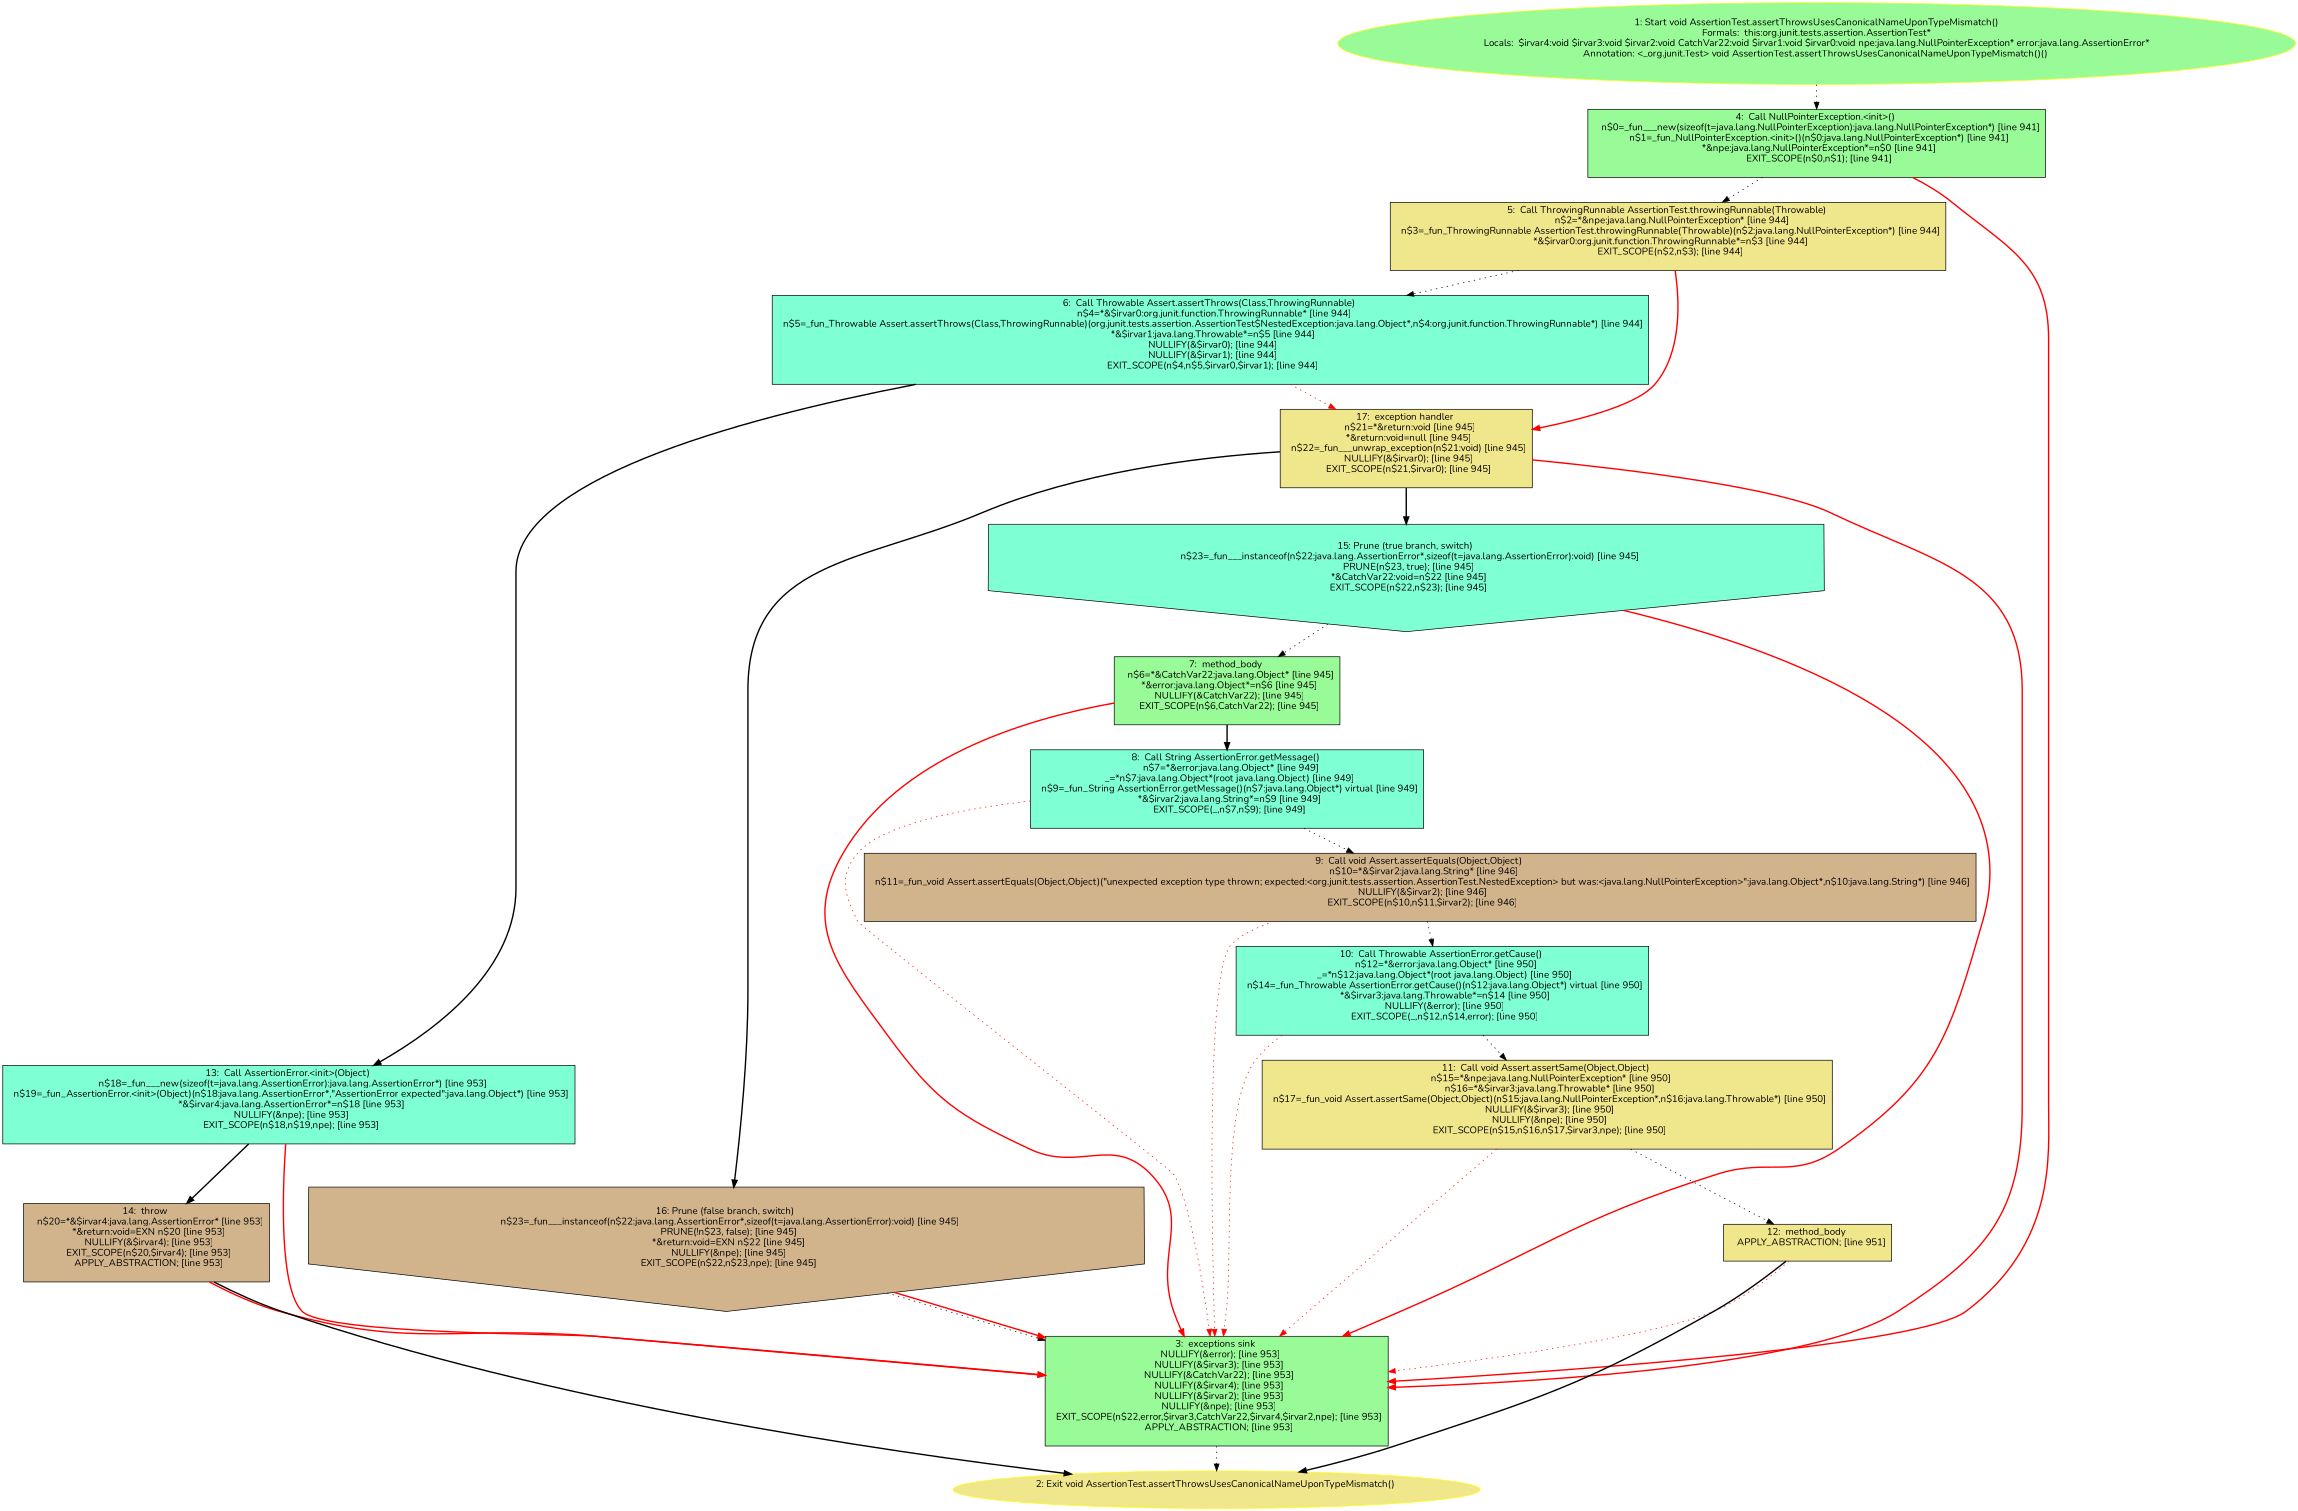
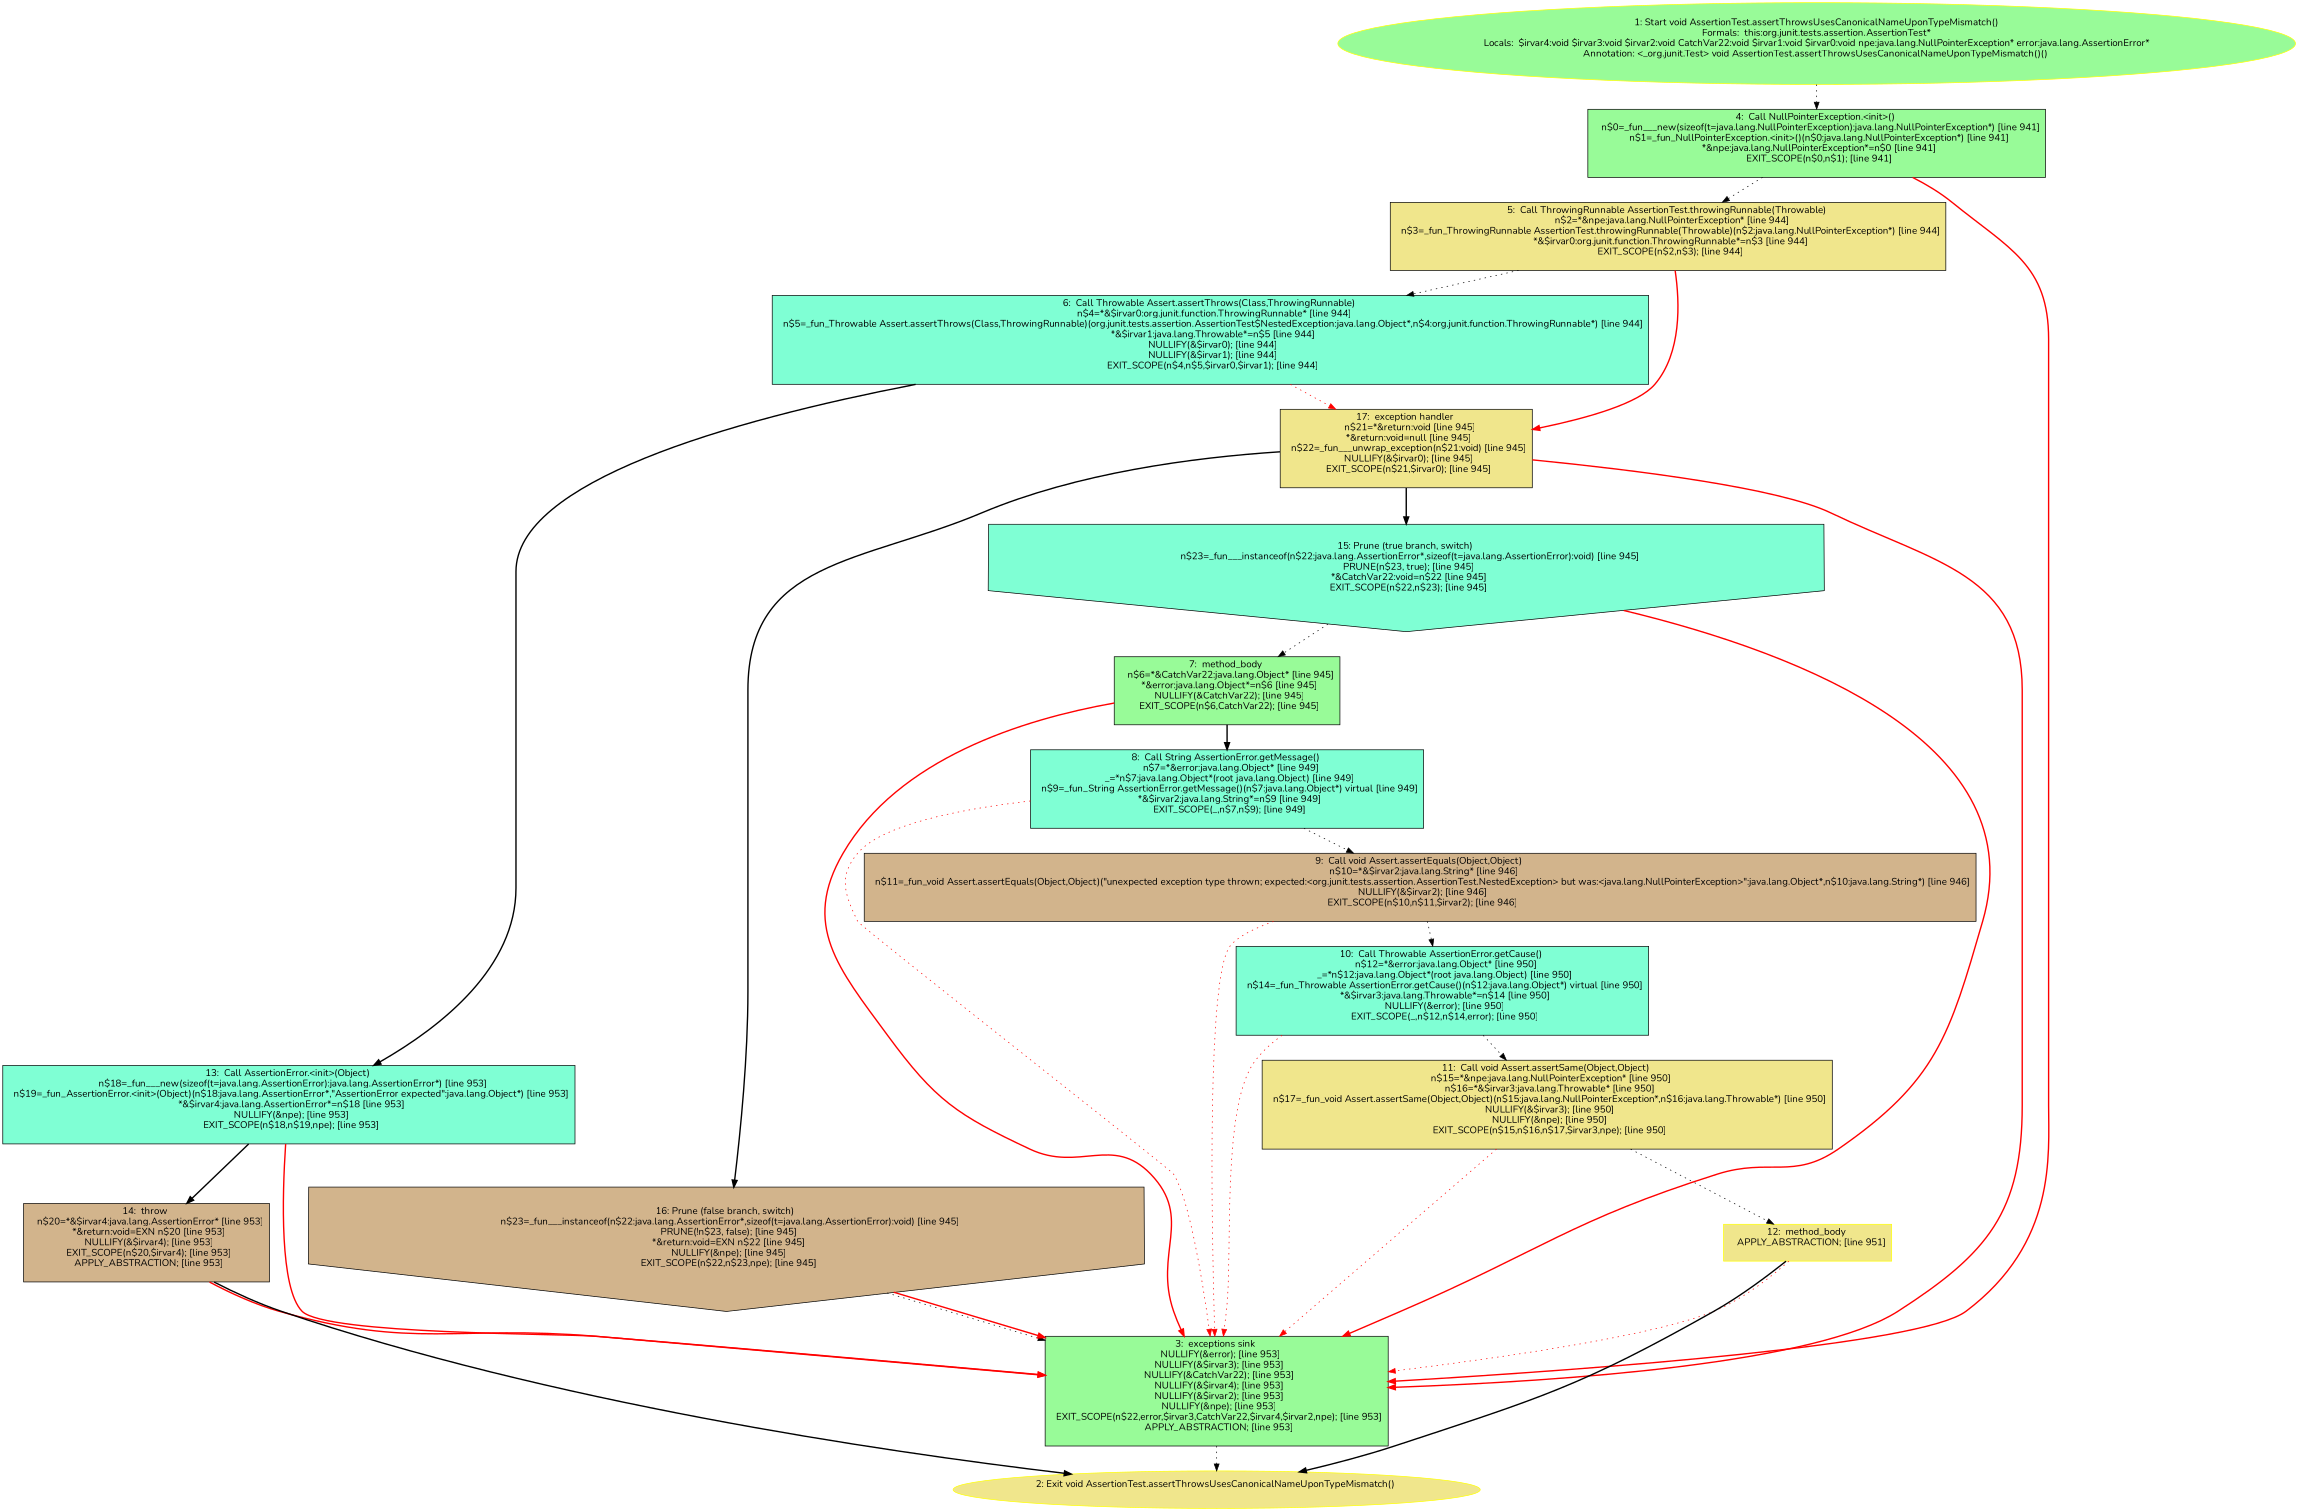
node "12:  method_body APPLY_ABSTRACTION; [line 951]": color black -> yellow
